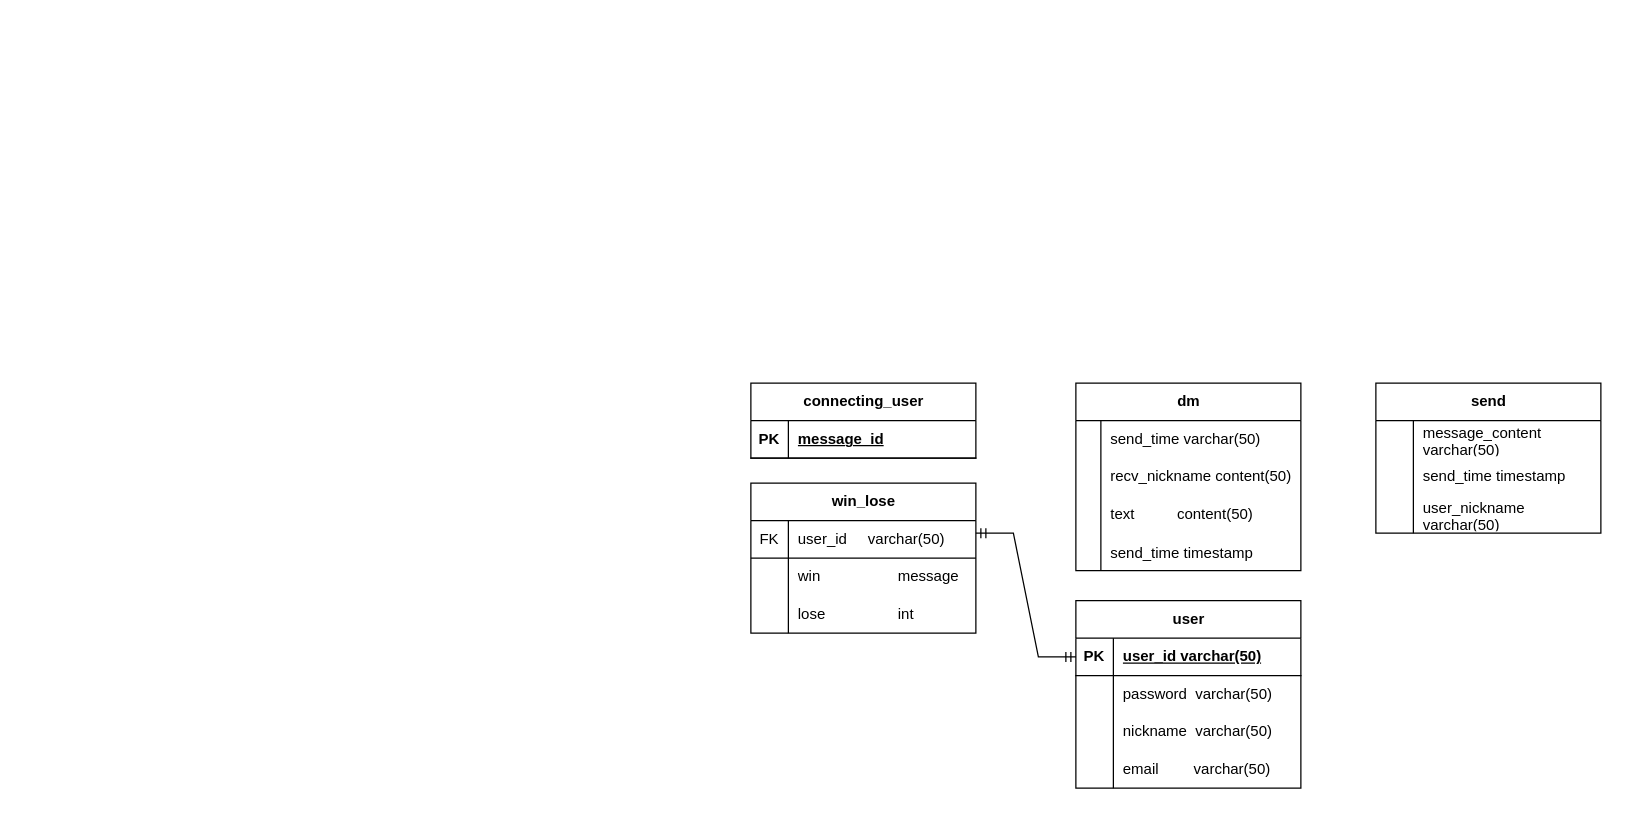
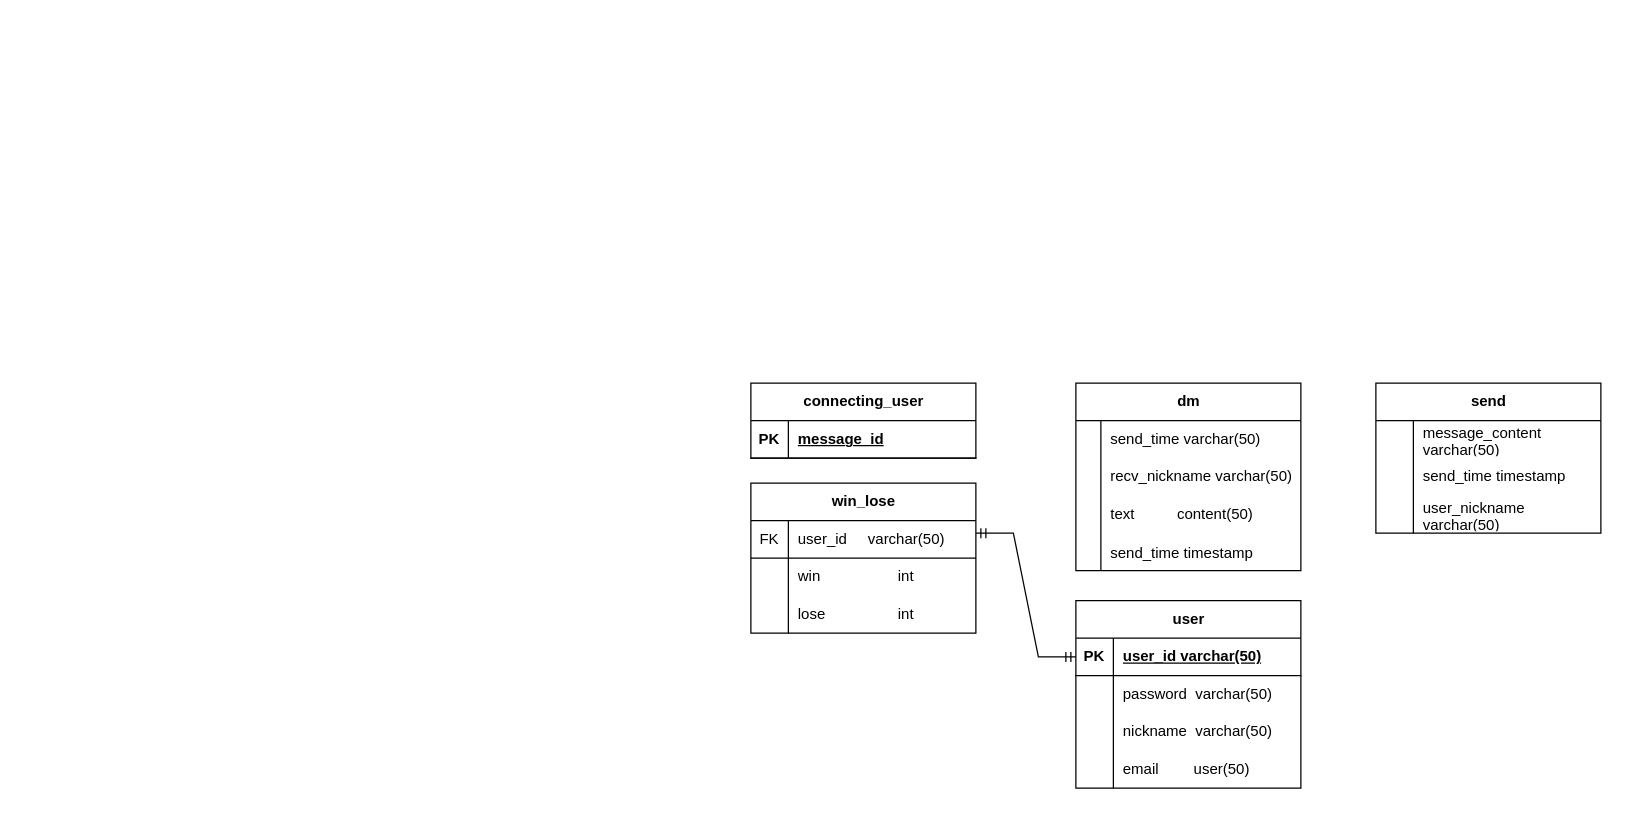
node "recv_nickname content(50)": label "recv_nickname content(50)" -> "recv_nickname varchar(50)"
node "win message": label "win message" -> "win int"
node "email varchar(50)": label "email varchar(50)" -> "email user(50)"
